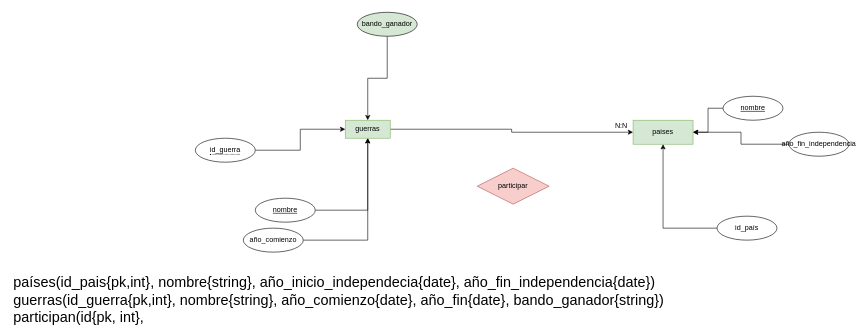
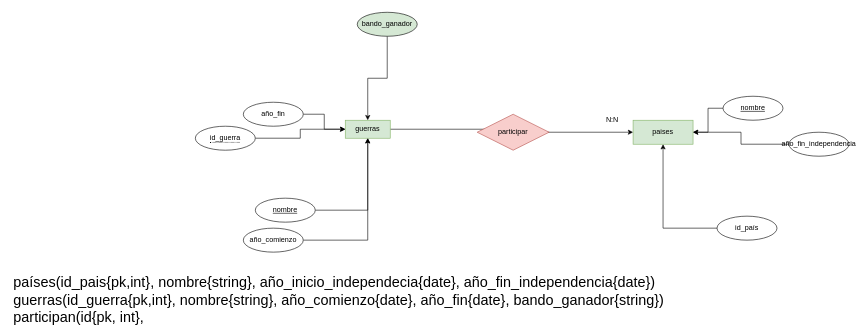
node "año_fin": added
edge "año_fin" -> "guerras": added
node "N:N": moved (621, 126) -> (612, 120)
node "id_guerra": moved (225, 150) -> (225, 138)
node "participar": moved (513, 186) -> (513, 132)
